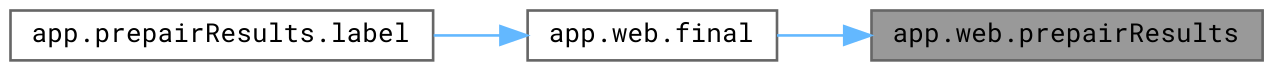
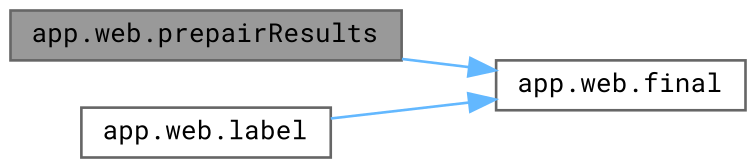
node "app.prepairResults.label": label "app.prepairResults.label" -> "app.web.label"
edge "app.web.final" -> "app.web.prepairResults": reversed
